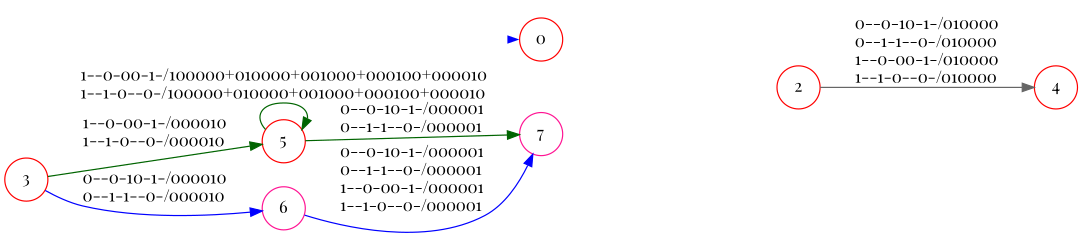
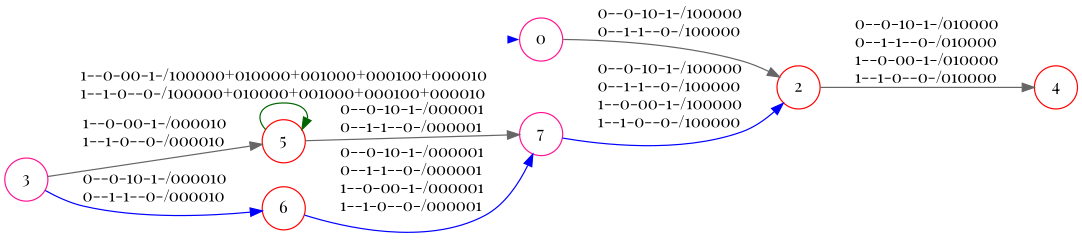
node "0": color red -> deeppink
edge "0" -> "2": added, label "0--0-10-1-/100000 0--1-1--0-/100000"
edge "5" -> "7": color darkgreen -> gray40
edge "7" -> "2": added, label "0--0-10-1-/100000 0--1-1--0-/100000 1--0-00-1-/100000 1--1-0--0-/100000"
edge "3" -> "5": color darkgreen -> gray40
node "3": color red -> deeppink
node "6": color deeppink -> red
